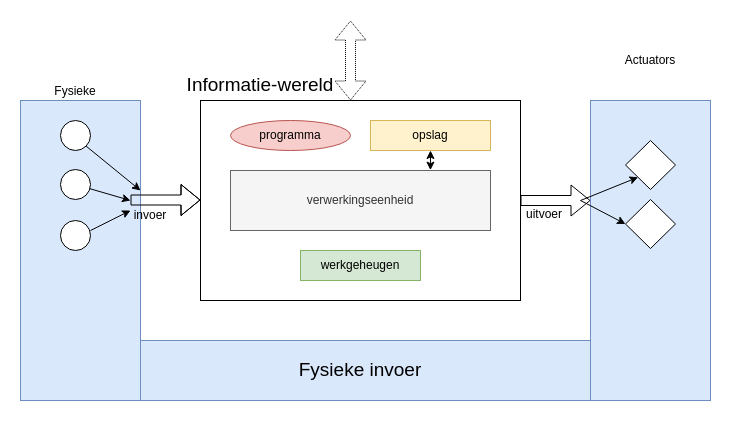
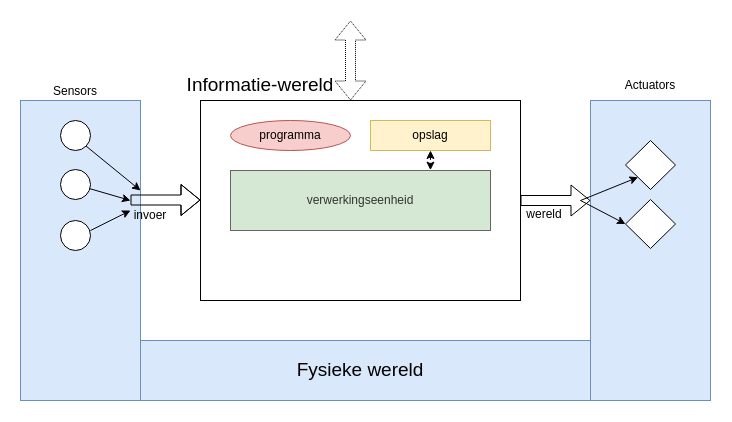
node "Actuators": moved (651, 61) -> (651, 86)
node "Fysieke": label "Fysieke" -> "Sensors"
edge "opslag" -- "verwerkingseenheid": style solid -> dashed
node "verwerkingseenheid": fillcolor #f5f5f5 -> #d5e8d4
node "uitvoer": label "uitvoer" -> "wereld"
node "werkgeheugen": removed
node "Fysieke invoer": label "Fysieke invoer" -> "Fysieke wereld"
